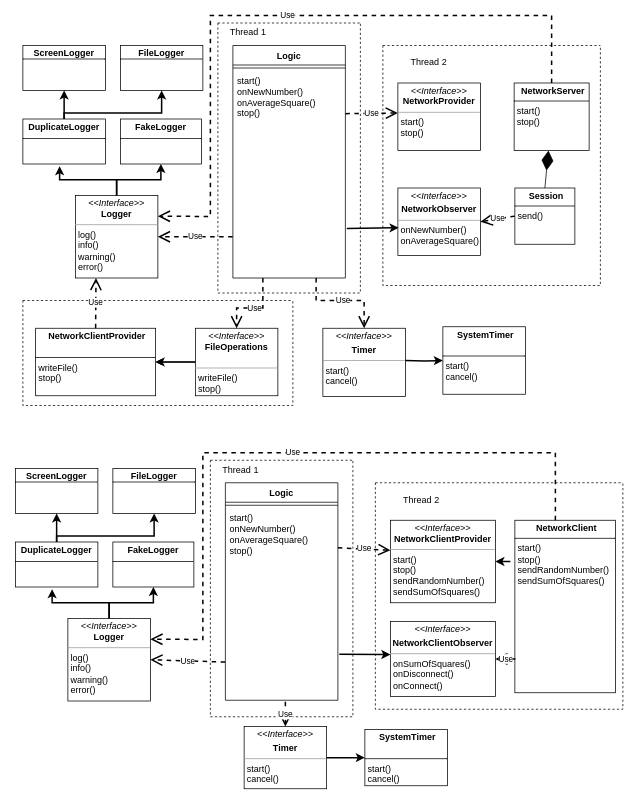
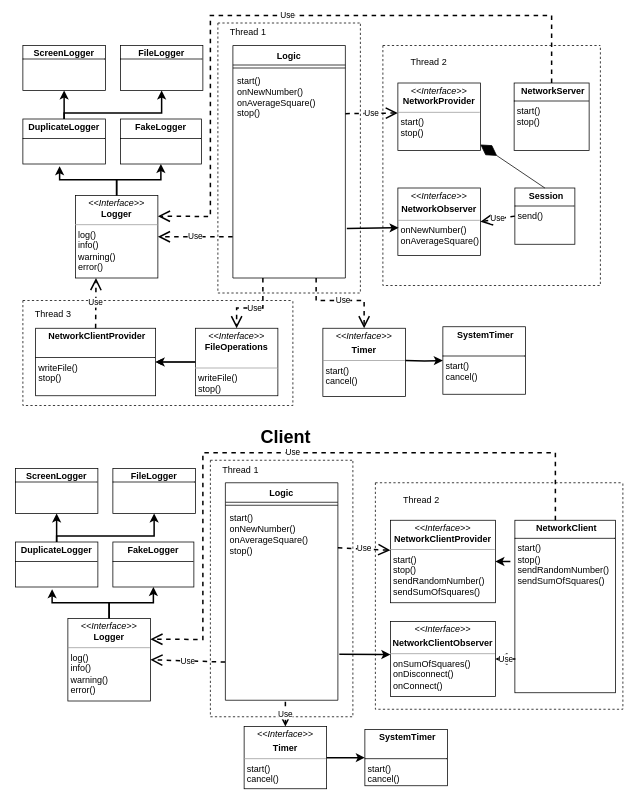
edge "Session send()" -> "NetworkServer start() stop()": now "Session send()" -> "<<Interface>> NetworkProvider start() stop()"
node "Thread 3": added
node "Client": added
